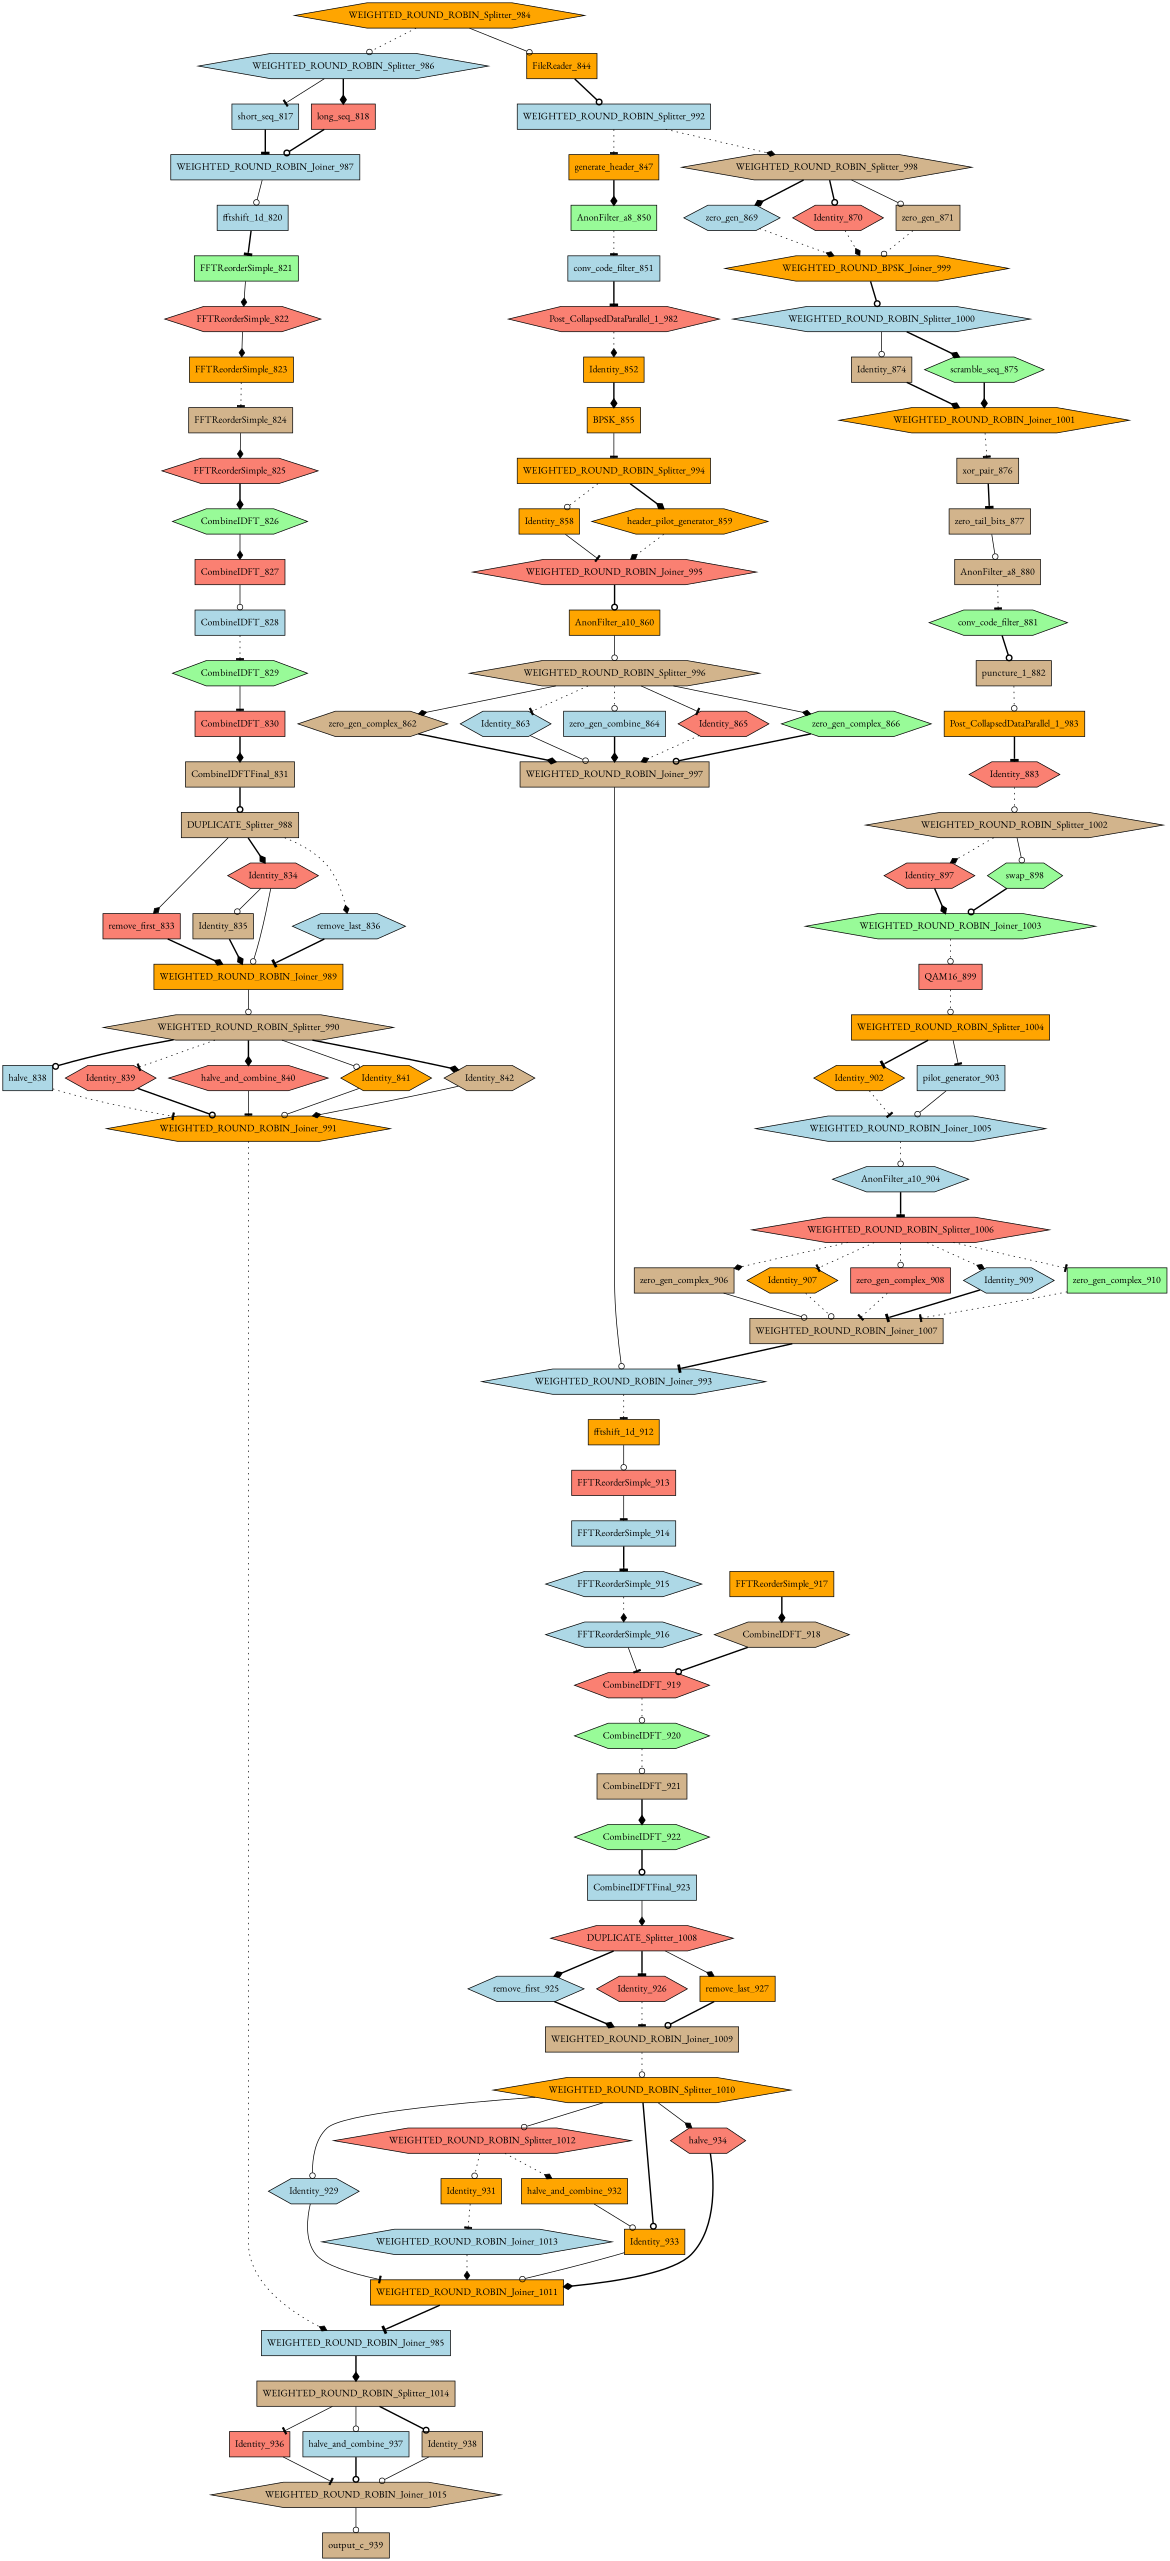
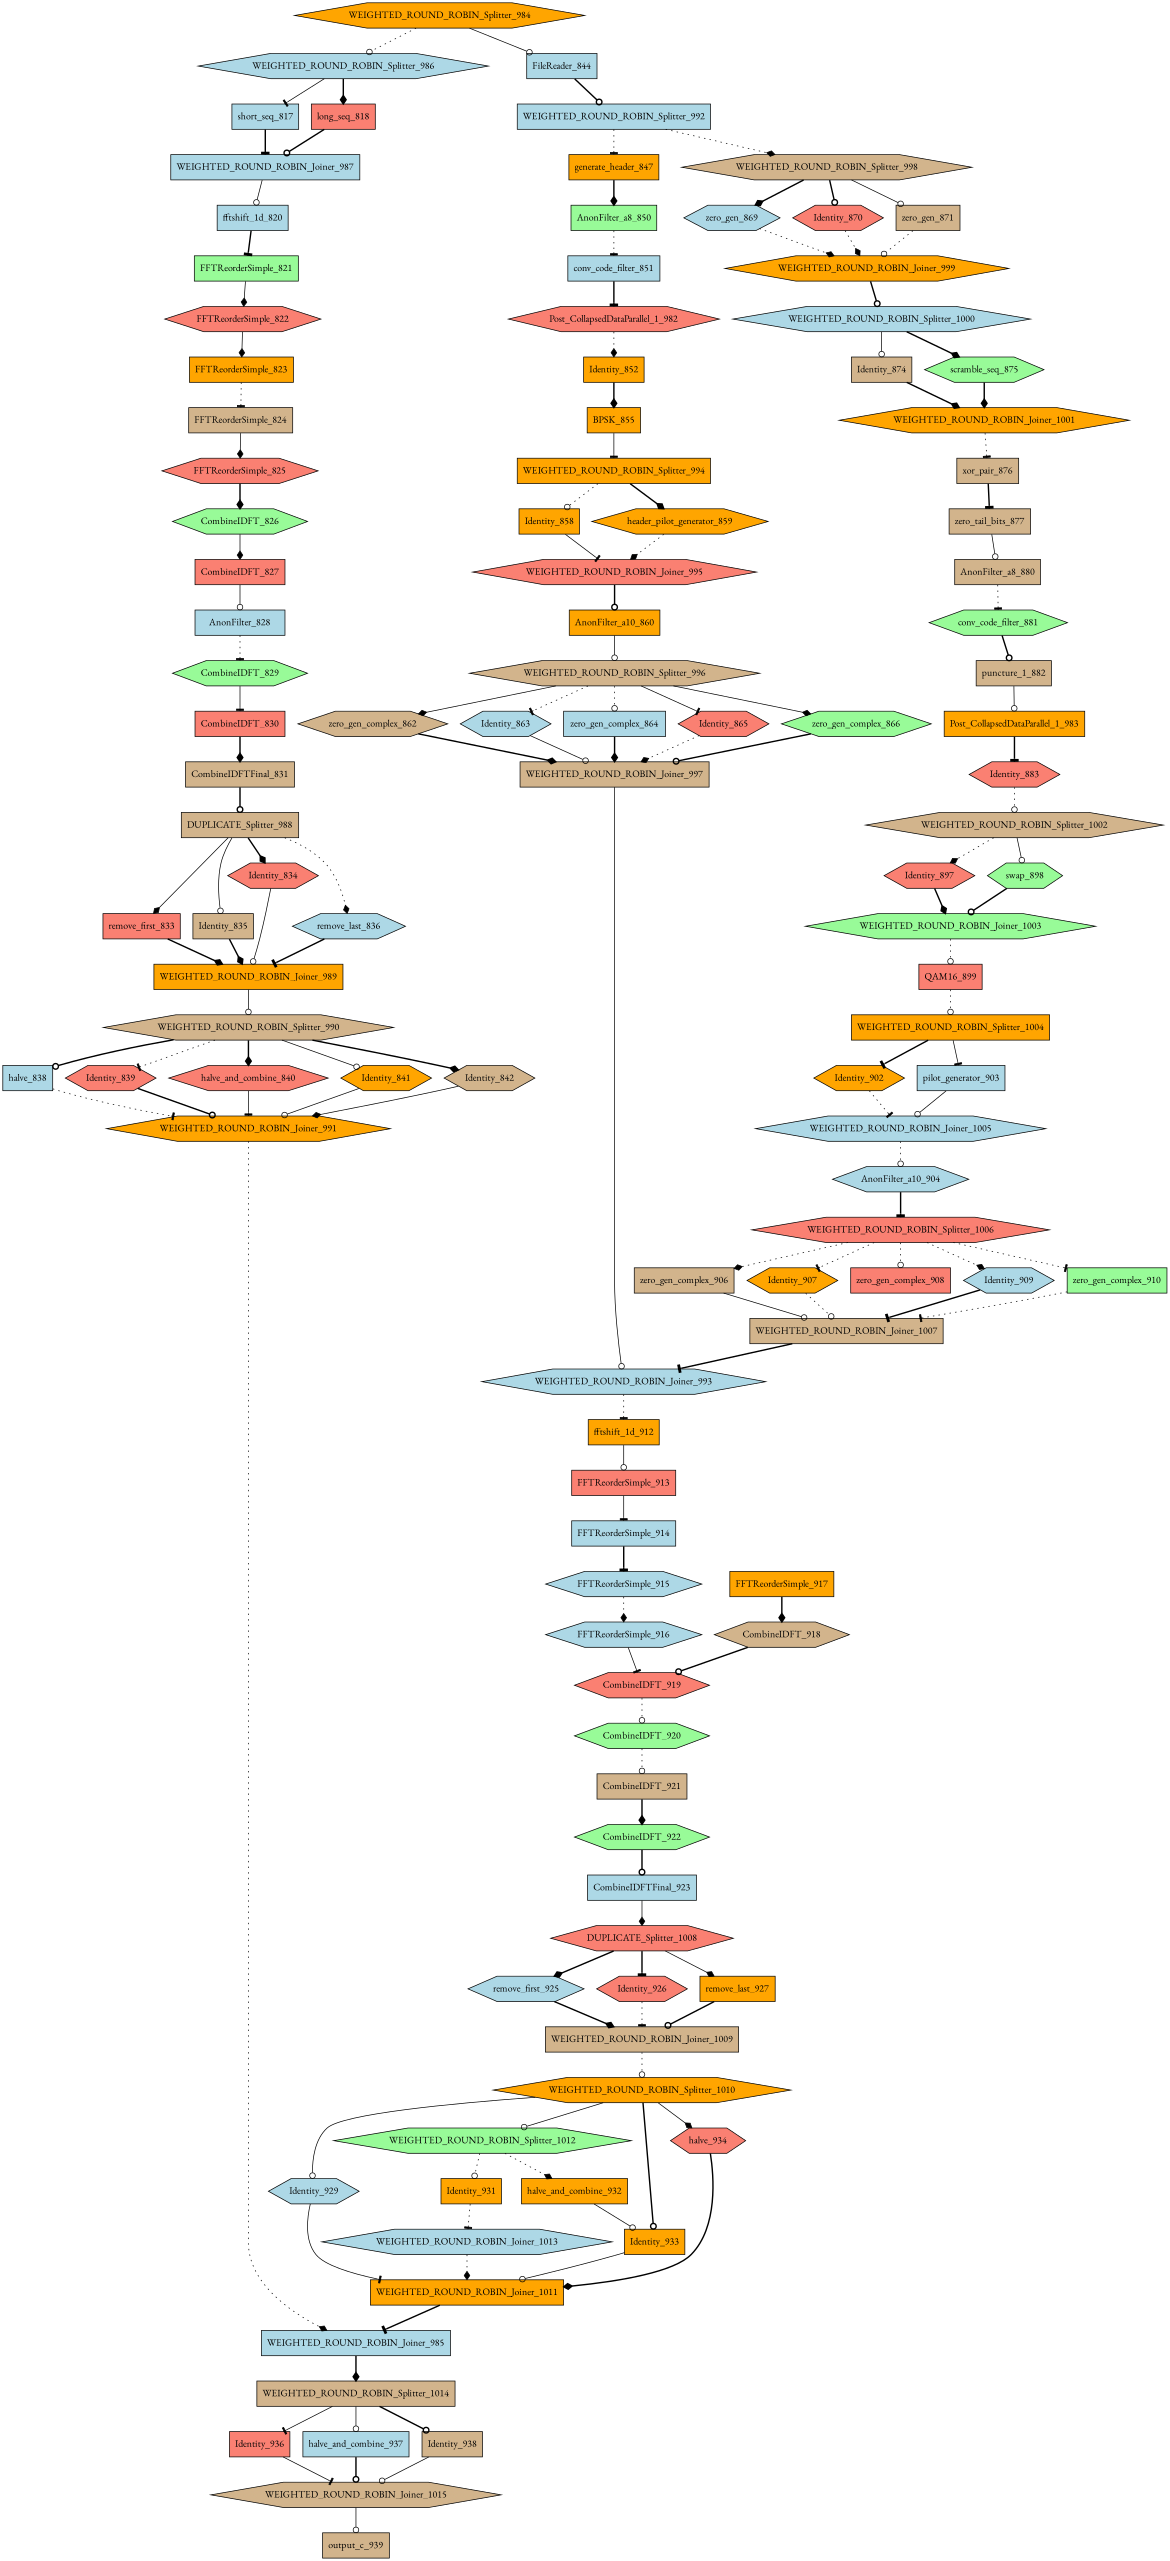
node "FileReader_844": fillcolor orange -> lightblue
node "WEIGHTED_ROUND_BPSK_Joiner_999": label "WEIGHTED_ROUND_BPSK_Joiner_999" -> "WEIGHTED_ROUND_ROBIN_Joiner_999"
node "CombineIDFT_828": label "CombineIDFT_828" -> "AnonFilter_828"
edge "puncture_1_882" -> "Post_CollapsedDataParallel_1_983": style dotted -> solid
node "zero_gen_combine_864": label "zero_gen_combine_864" -> "zero_gen_complex_864"
edge "Identity_834" -> "Identity_835": now "DUPLICATE_Splitter_988" -> "Identity_835"
edge "zero_gen_complex_908" -> "WEIGHTED_ROUND_ROBIN_Joiner_1007": removed
node "WEIGHTED_ROUND_ROBIN_Splitter_1012": fillcolor salmon -> palegreen
